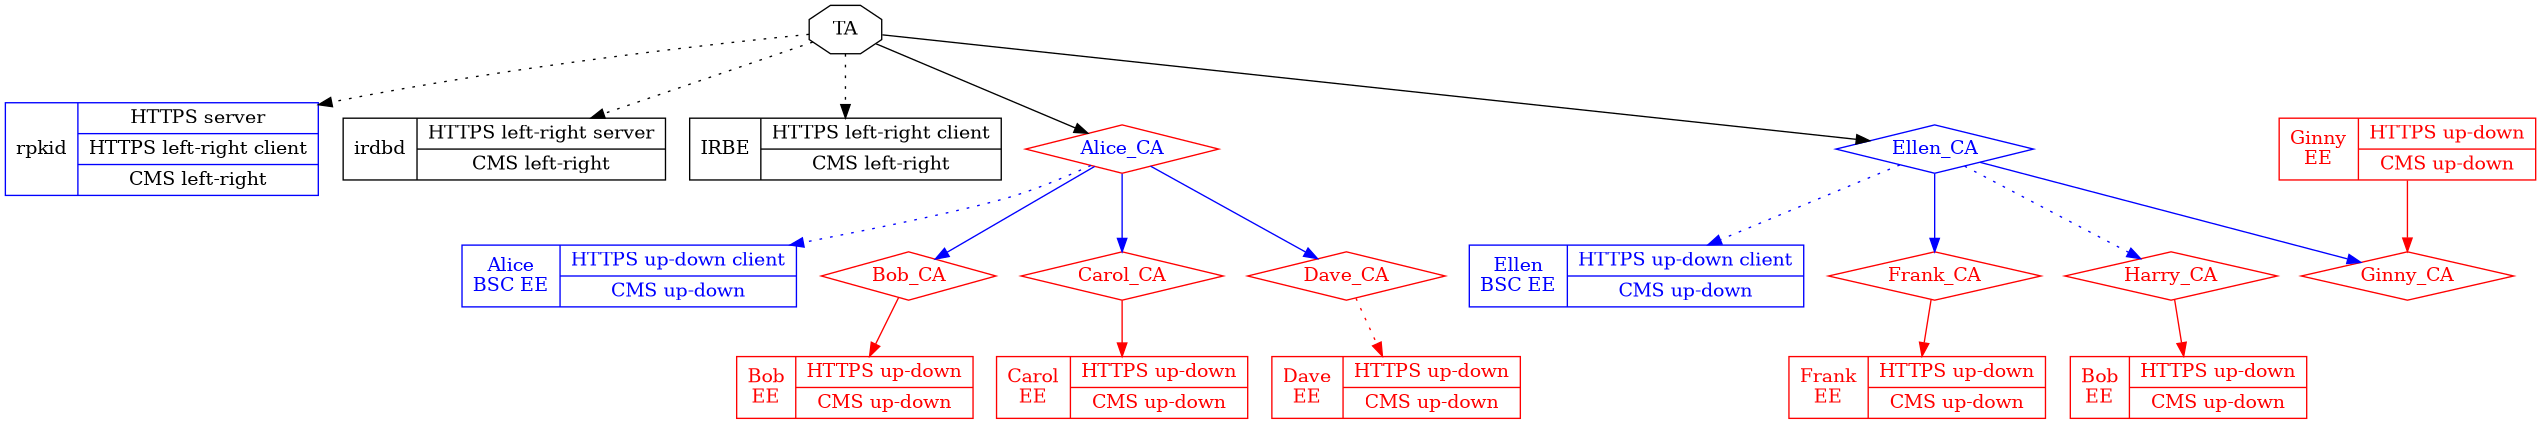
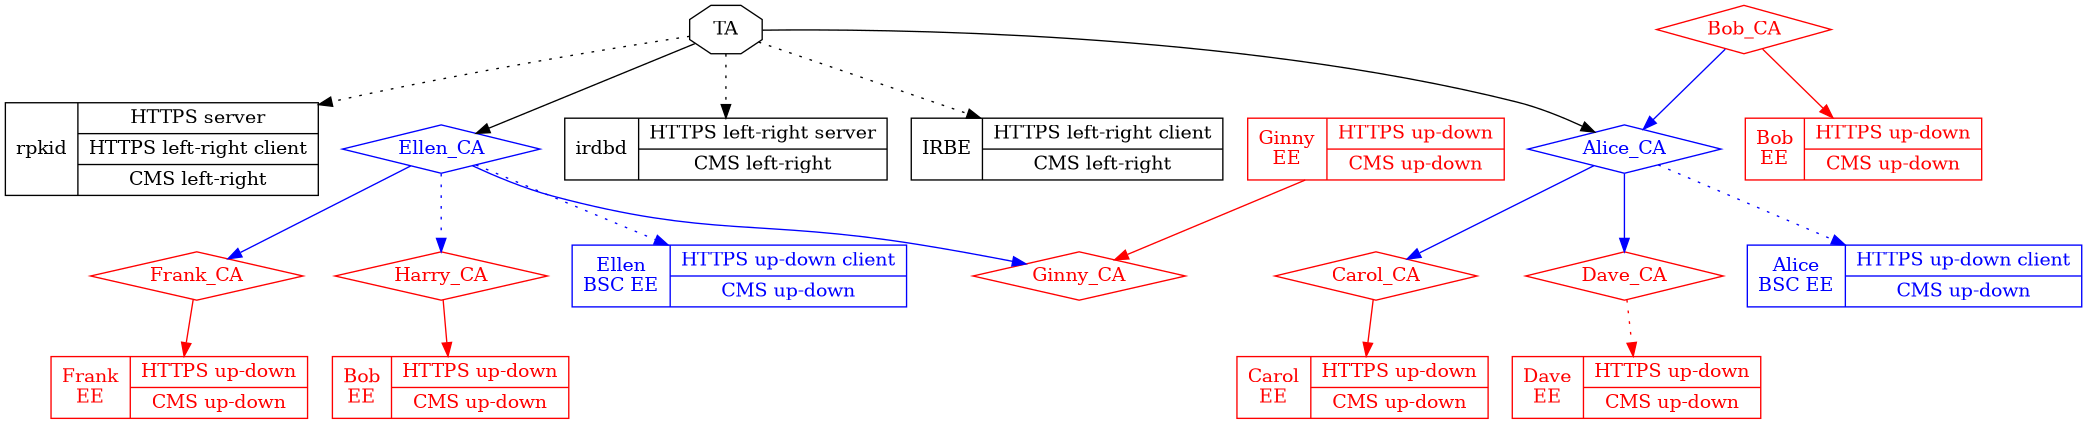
node "rpkid": color blue -> black
node "Alice_CA": color red -> blue
edge "Alice_CA" -> "Bob_CA": reversed
